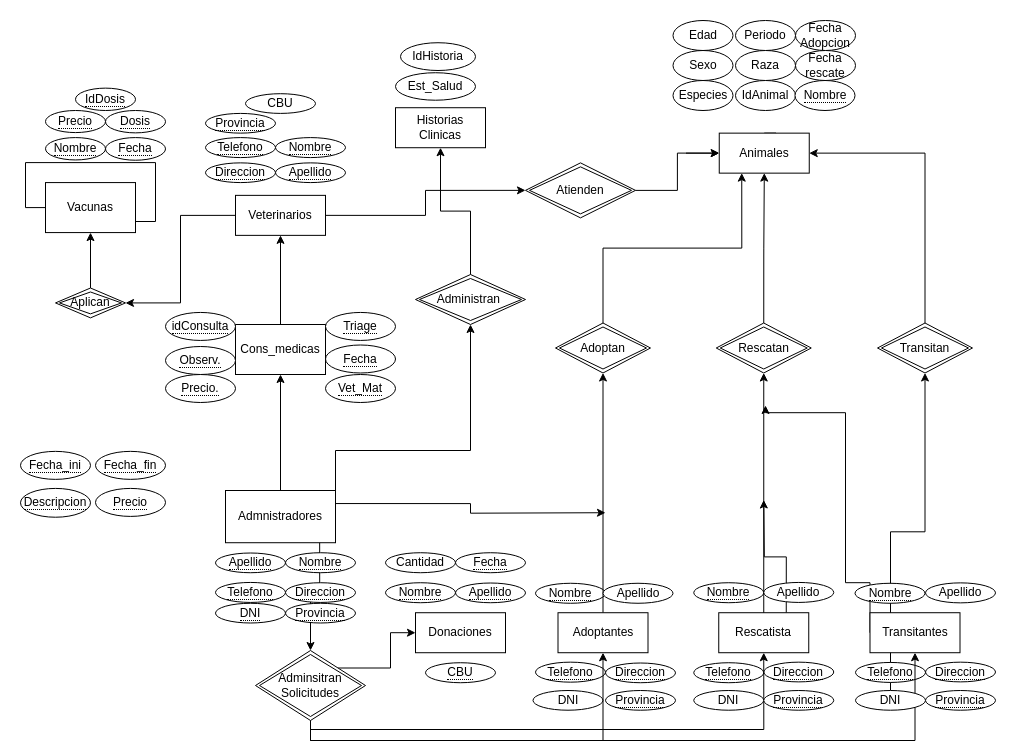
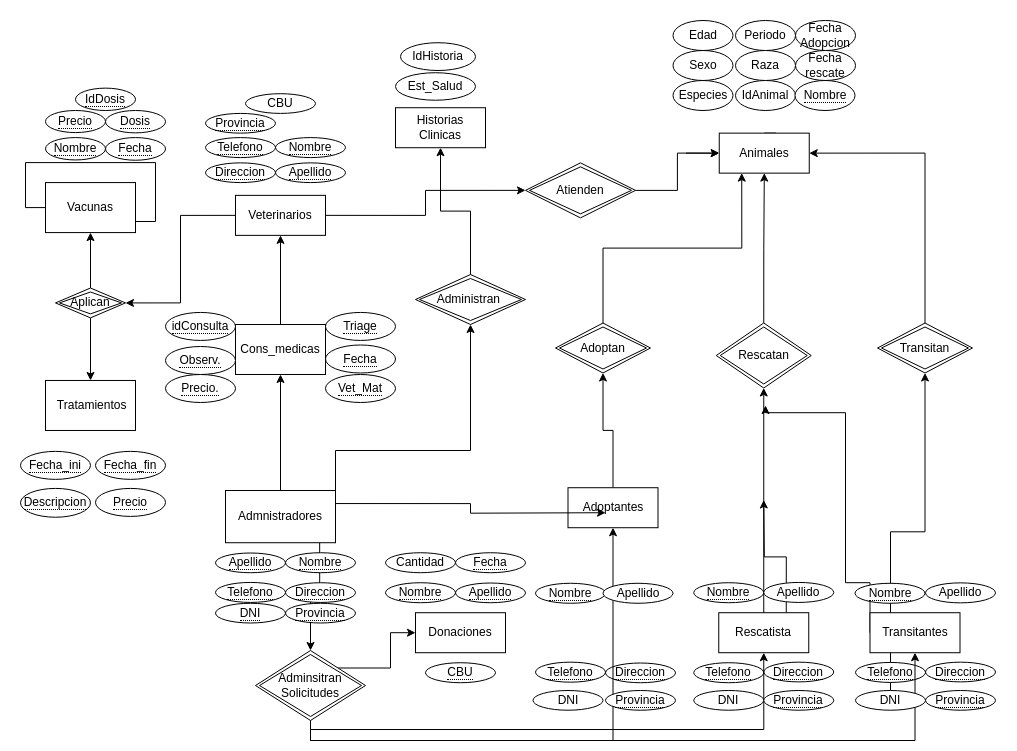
edge "Aplican" -> "Tratamientos": added
node "Rescatan": size 95x50 -> 95x65
node "Tratamientos": added
node "Adoptantes": moved (603, 633) -> (613, 508)
